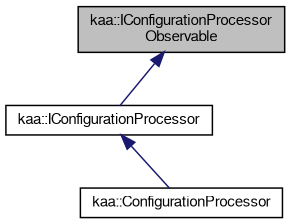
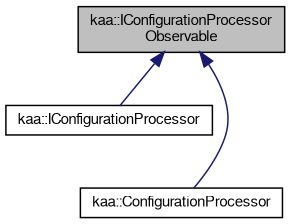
edge "kaa::ConfigurationProcessor" -> "kaa::IConfigurationProcessor": now "kaa::ConfigurationProcessor" -> "kaa::IConfigurationProcessor Observable"
